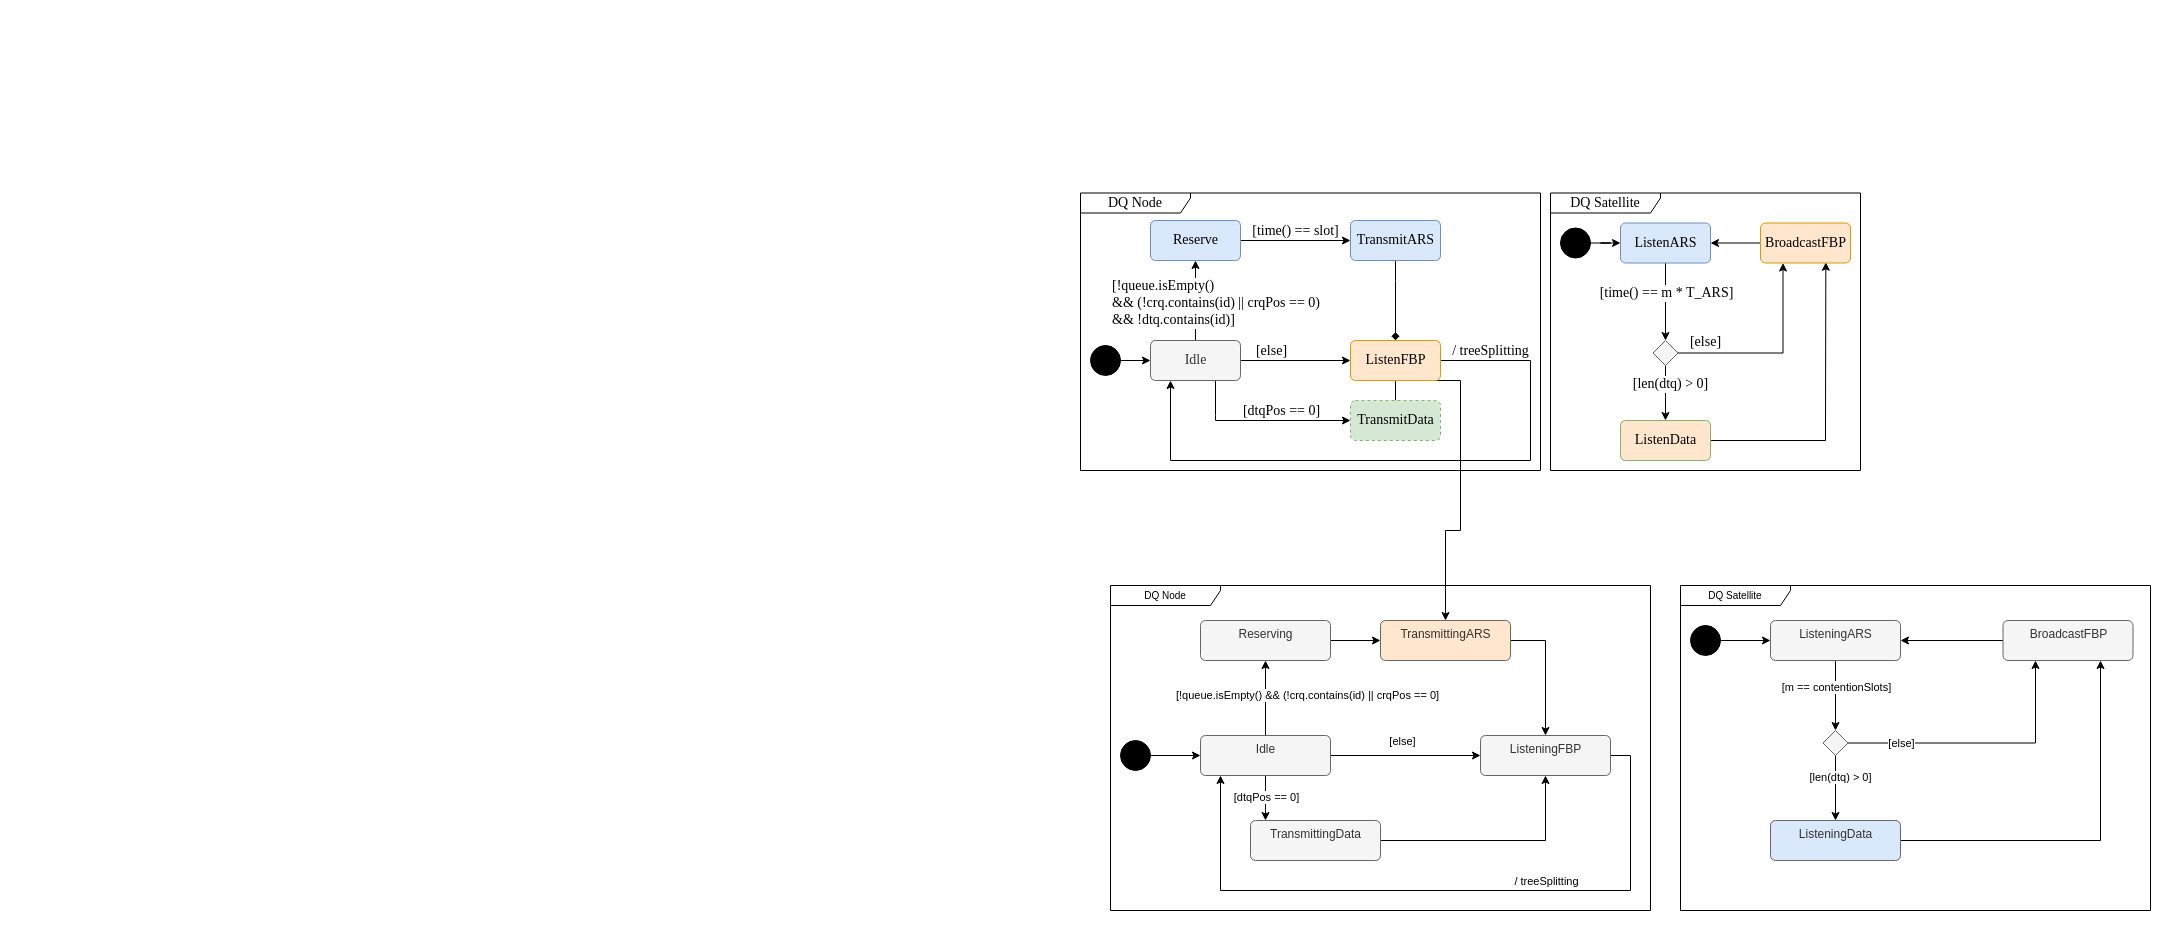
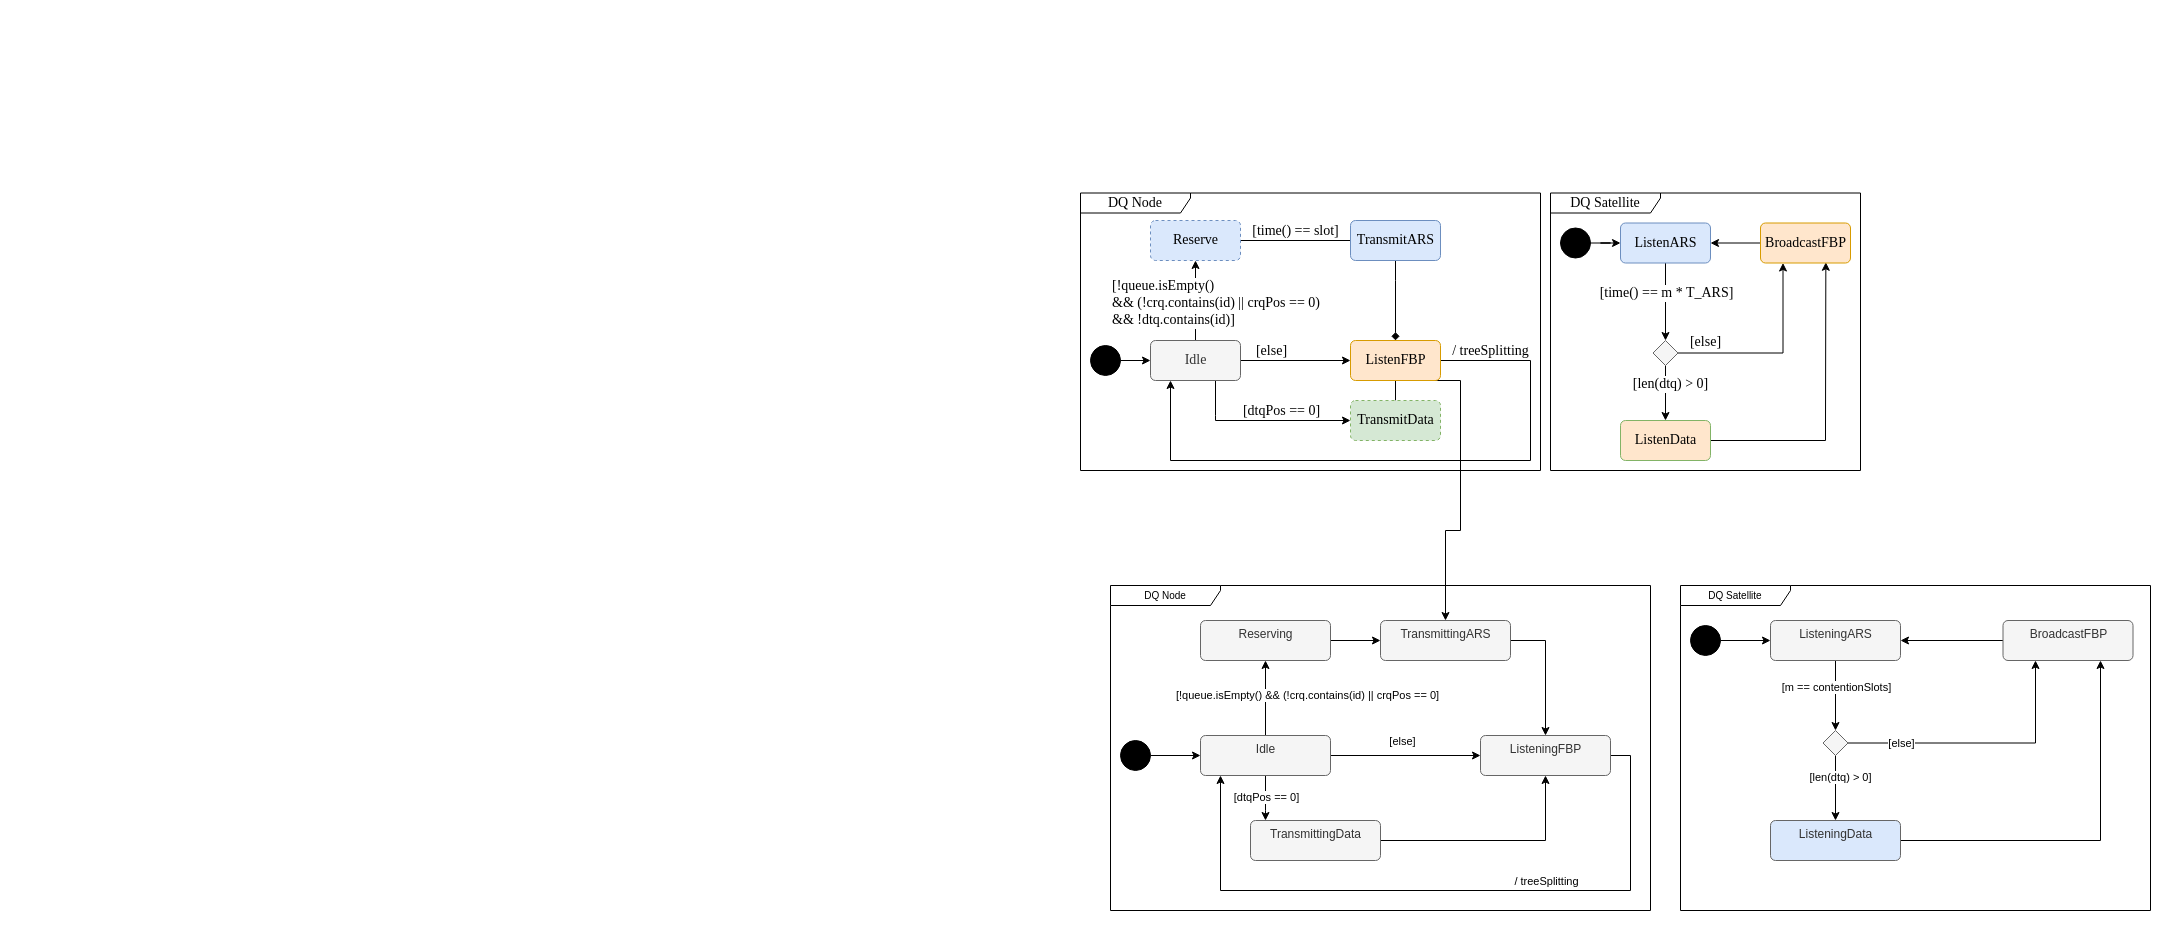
node "Reserve": style solid -> dashed
edge "Reserve" -> "TransmitARS": arrowhead classic -> none
node "TransmittingARS": fillcolor #ffe6cc -> #f5f5f5
